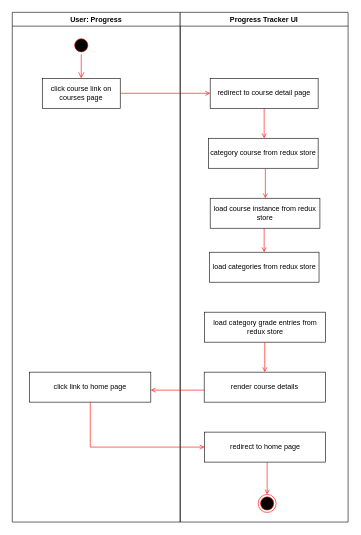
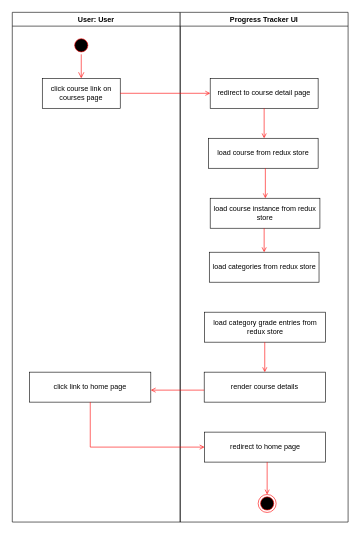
node "User: Progress": label "User: Progress" -> "User: User"
node "category course from redux store": label "category course from redux store" -> "load course from redux store"
